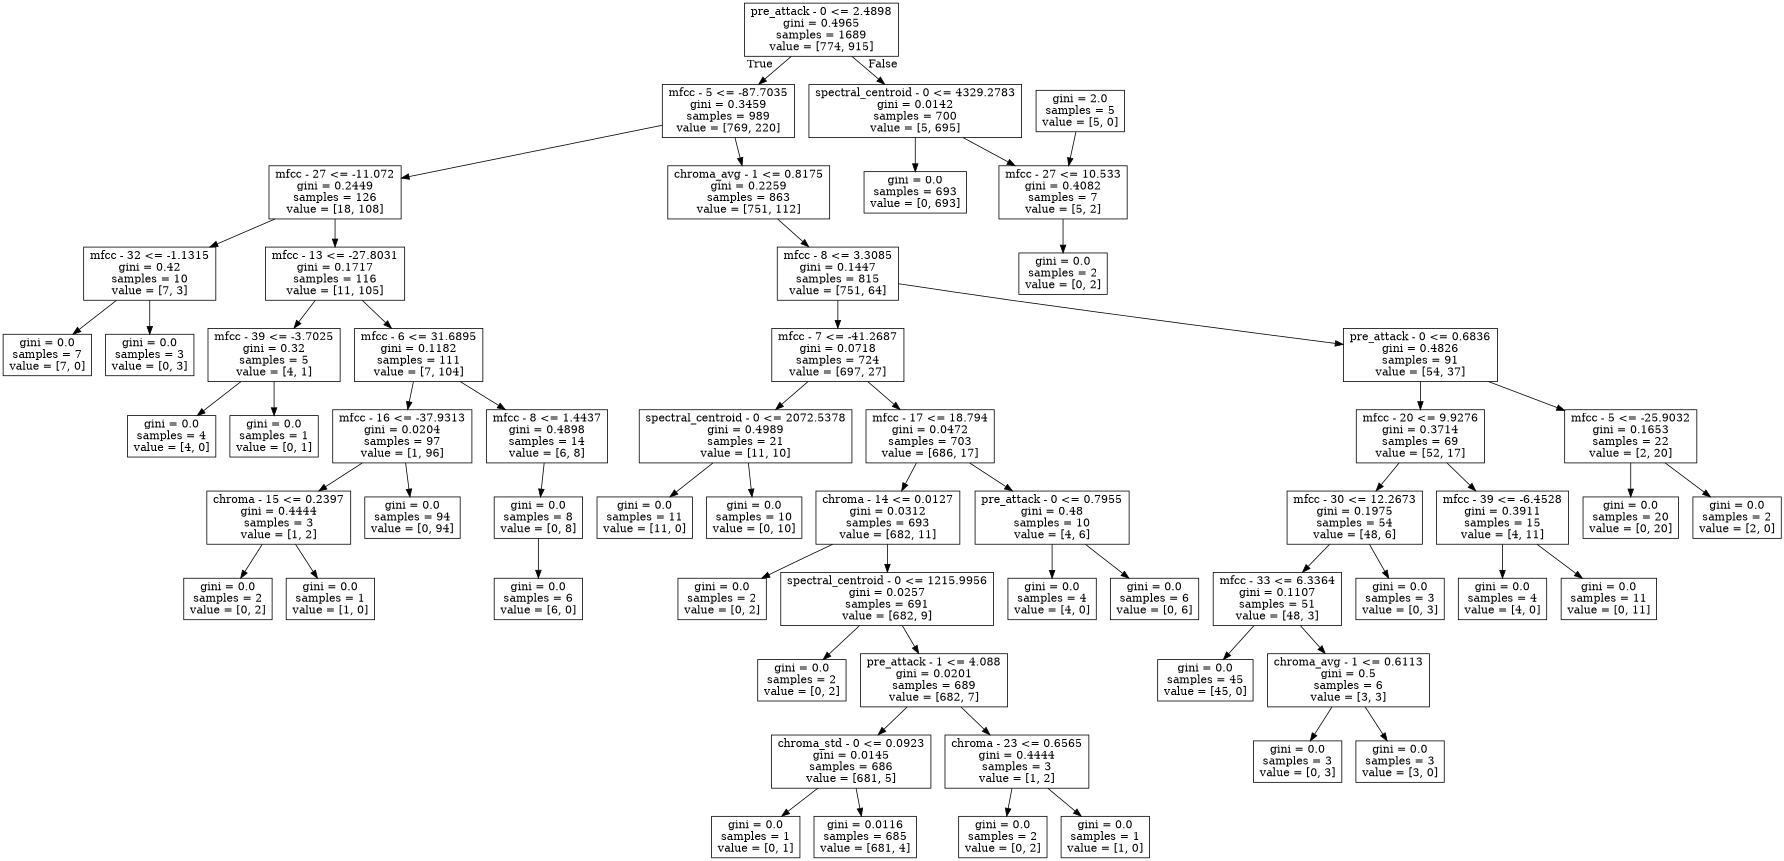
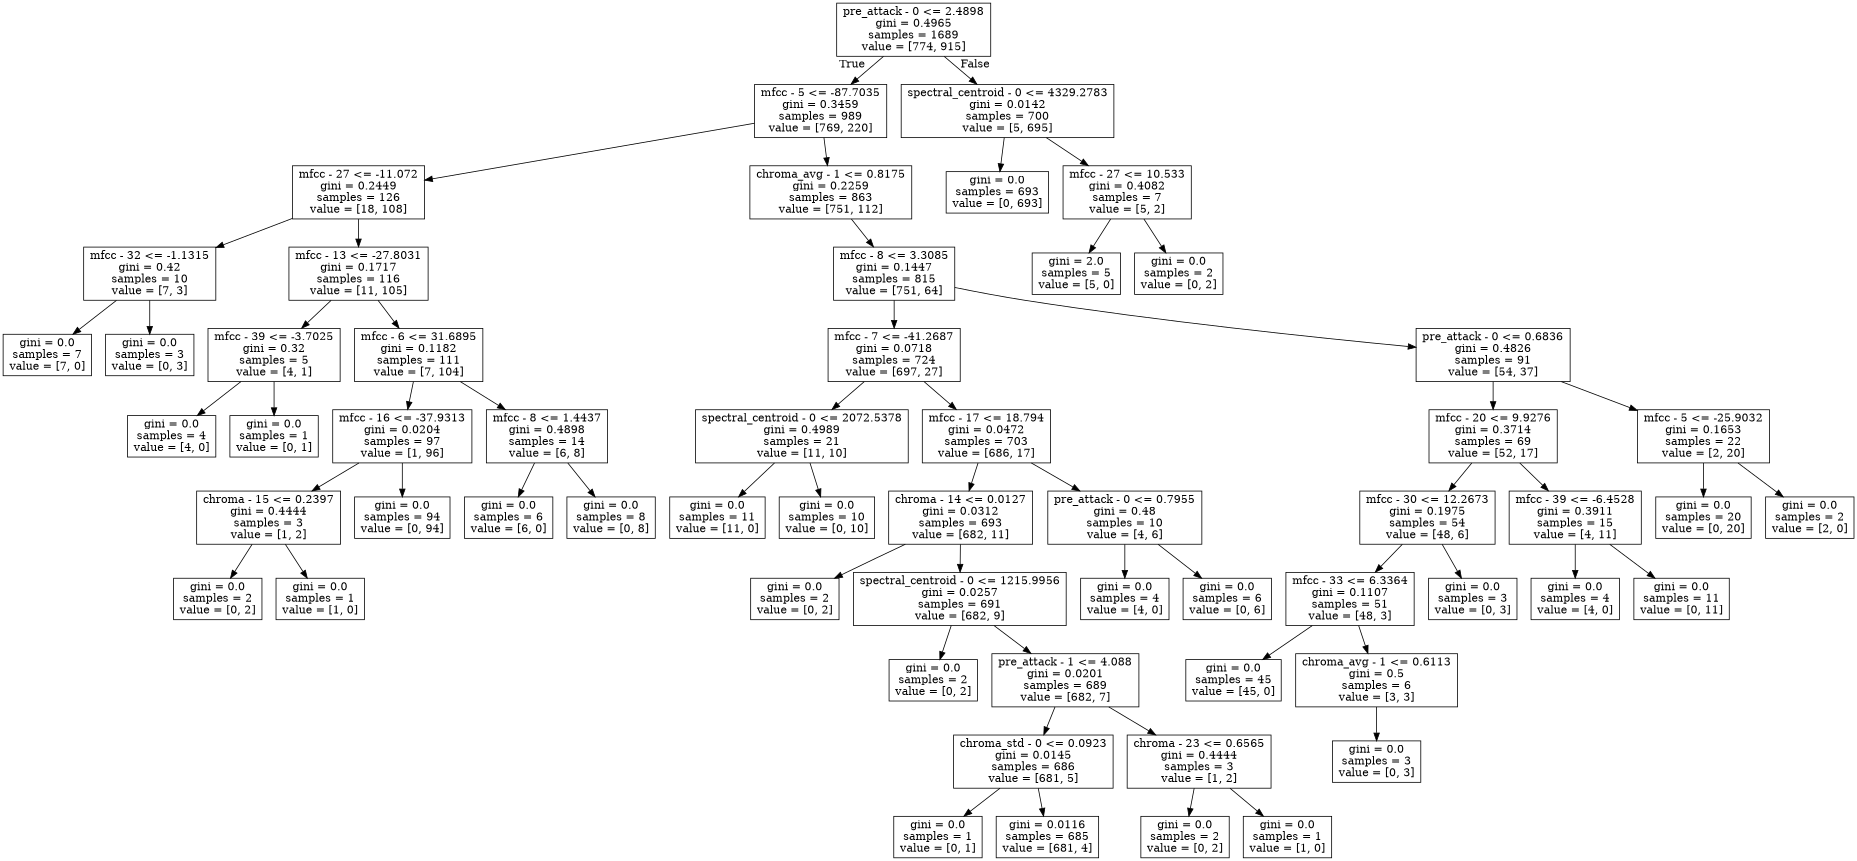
edge "gini = 2.0 samples = 5 value = [5, 0]" -> "mfcc - 27 <= 10.533 gini = 0.4082 samples = 7 value = [5, 2]": reversed
edge "gini = 0.0 samples = 8 value = [0, 8]" -> "gini = 0.0 samples = 6 value = [6, 0]": now "mfcc - 8 <= 1.4437 gini = 0.4898 samples = 14 value = [6, 8]" -> "gini = 0.0 samples = 6 value = [6, 0]"
node "gini = 0.0 samples = 3 value = [3, 0]": removed
